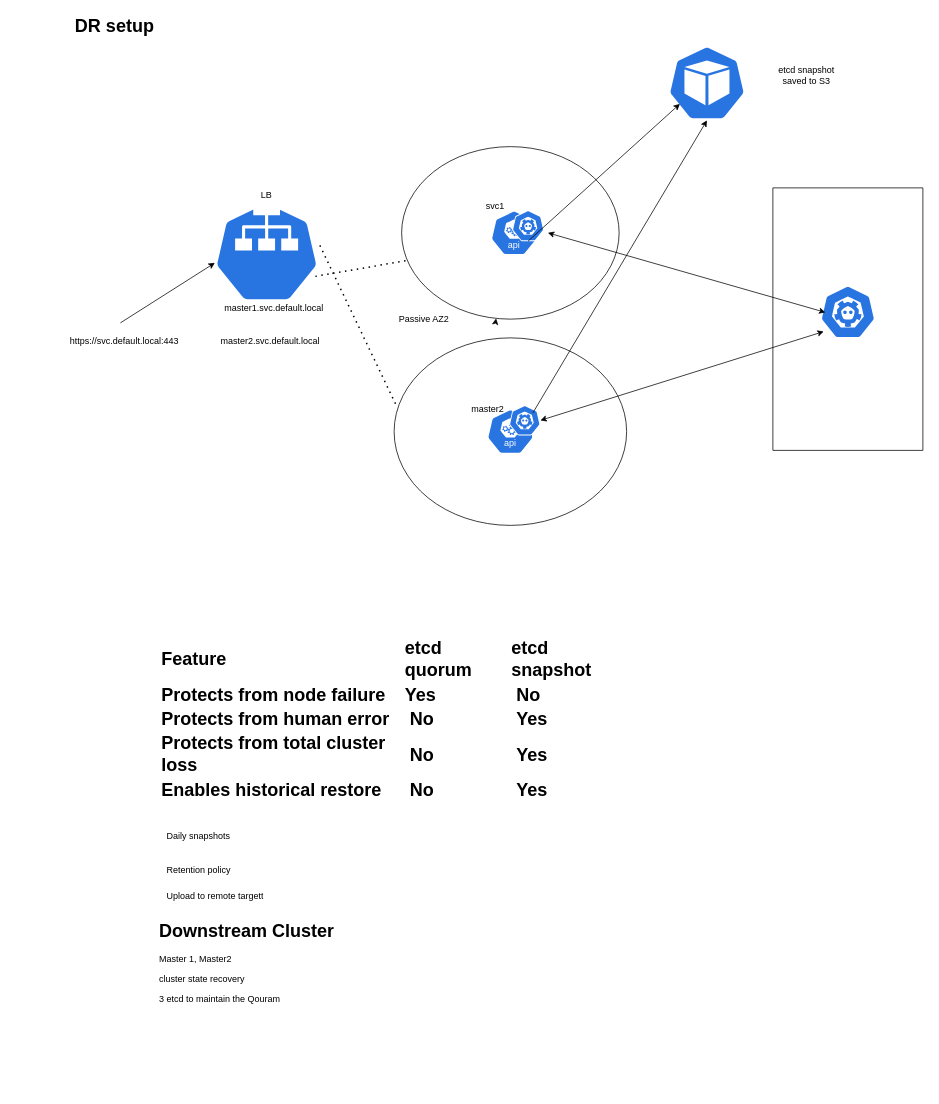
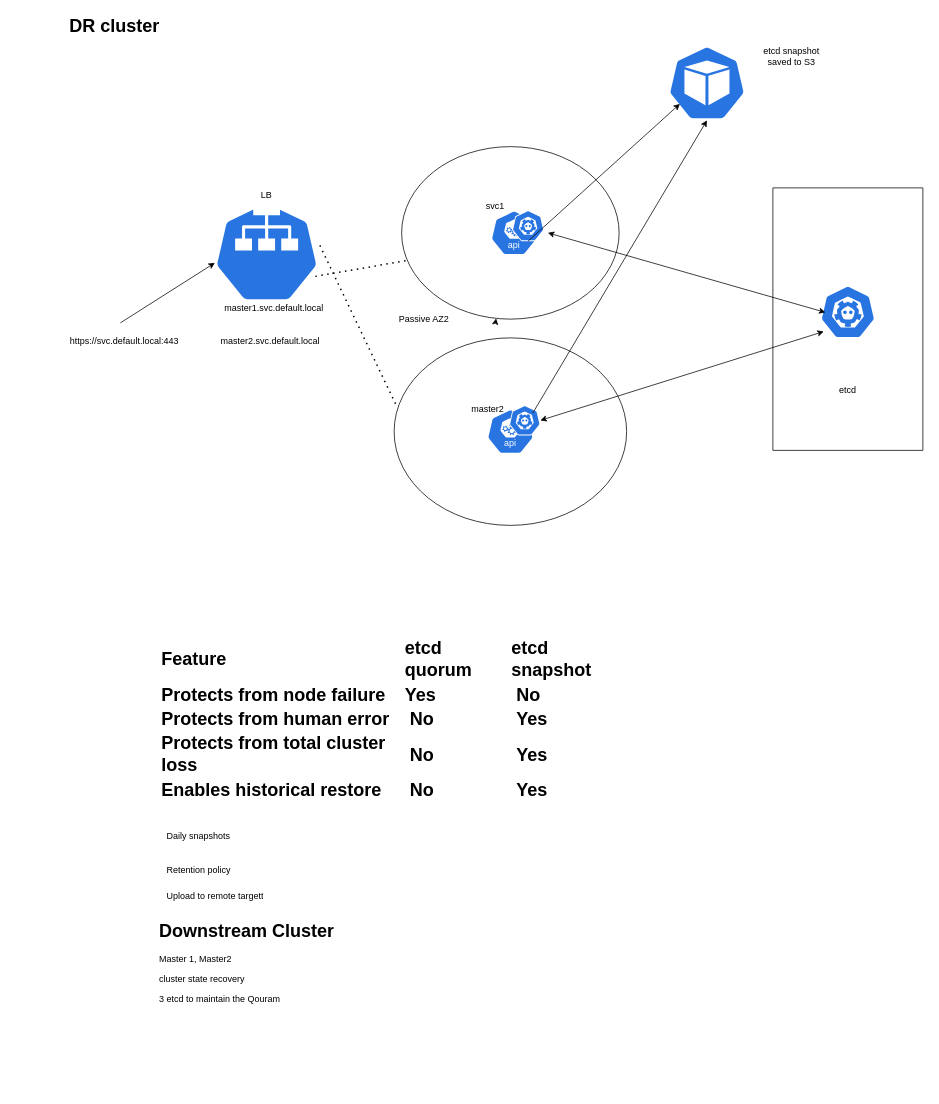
node "DR setup": label "DR setup" -> "DR cluster"
node "etcd snapshot saved to S3": moved (807, 75) -> (792, 57)
node "etcd": added
